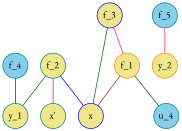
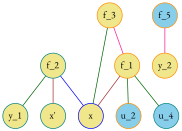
node "f_3": color blue -> darkorange
node "f_5": color teal -> darkorange
node "f_4": removed
node "u_2": added
